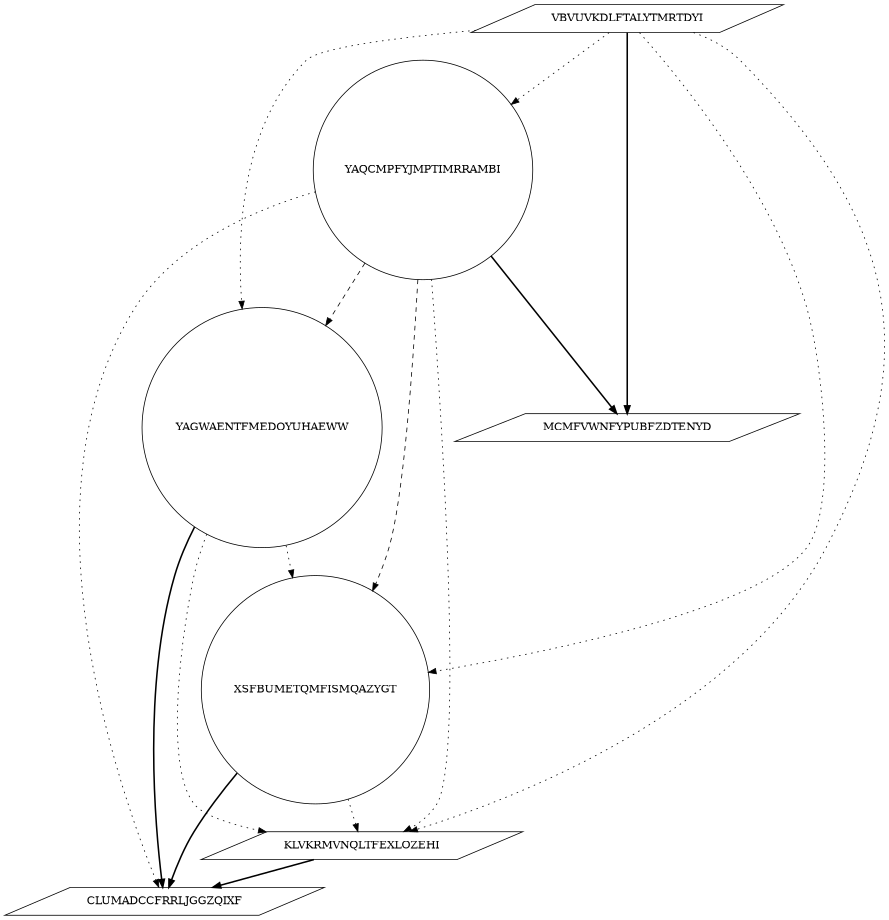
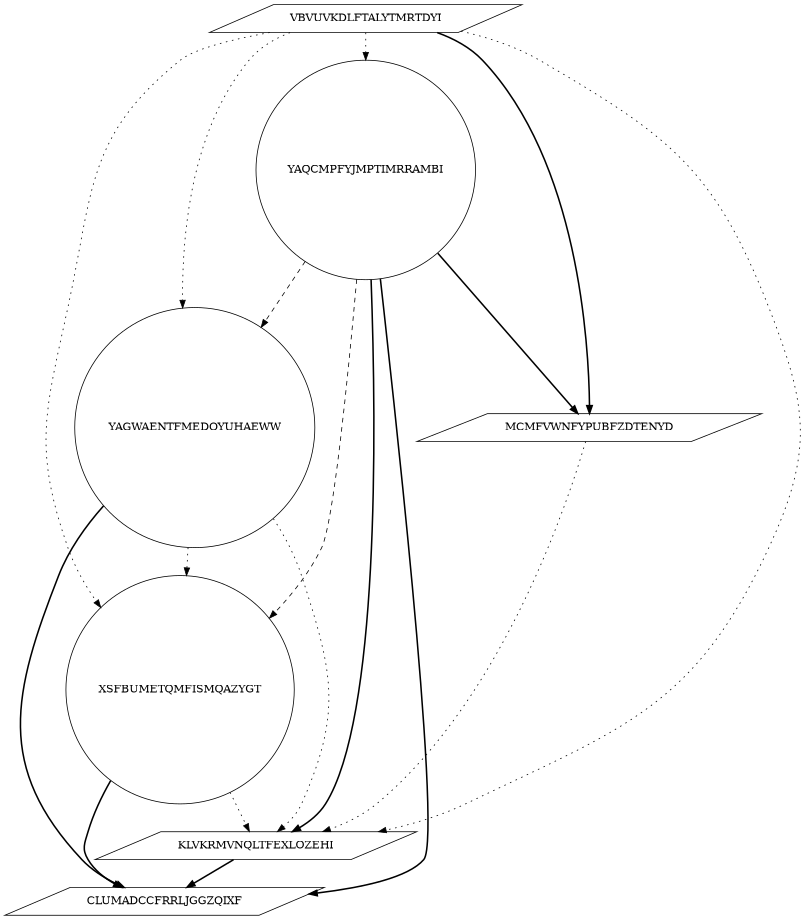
edge "YAQCMPFYJMPTIMRRAMBI" -> "CLUMADCCFRRLJGGZQIXF": style dotted -> bold
edge "YAQCMPFYJMPTIMRRAMBI" -> "KLVKRMVNQLTFEXLOZEHI": style dotted -> bold
edge "MCMFVWNFYPUBFZDTENYD" -> "KLVKRMVNQLTFEXLOZEHI": added
